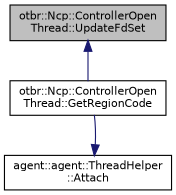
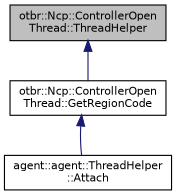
node "otbr::Ncp::ControllerOpen Thread::UpdateFdSet": label "otbr::Ncp::ControllerOpen Thread::UpdateFdSet" -> "otbr::Ncp::ControllerOpen Thread::ThreadHelper"
edge "otbr::Ncp::ControllerOpen Thread::GetRegionCode" -> "agent::agent::ThreadHelper ::Attach": reversed
